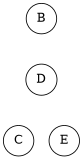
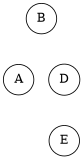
node "A": added
node "C": removed
